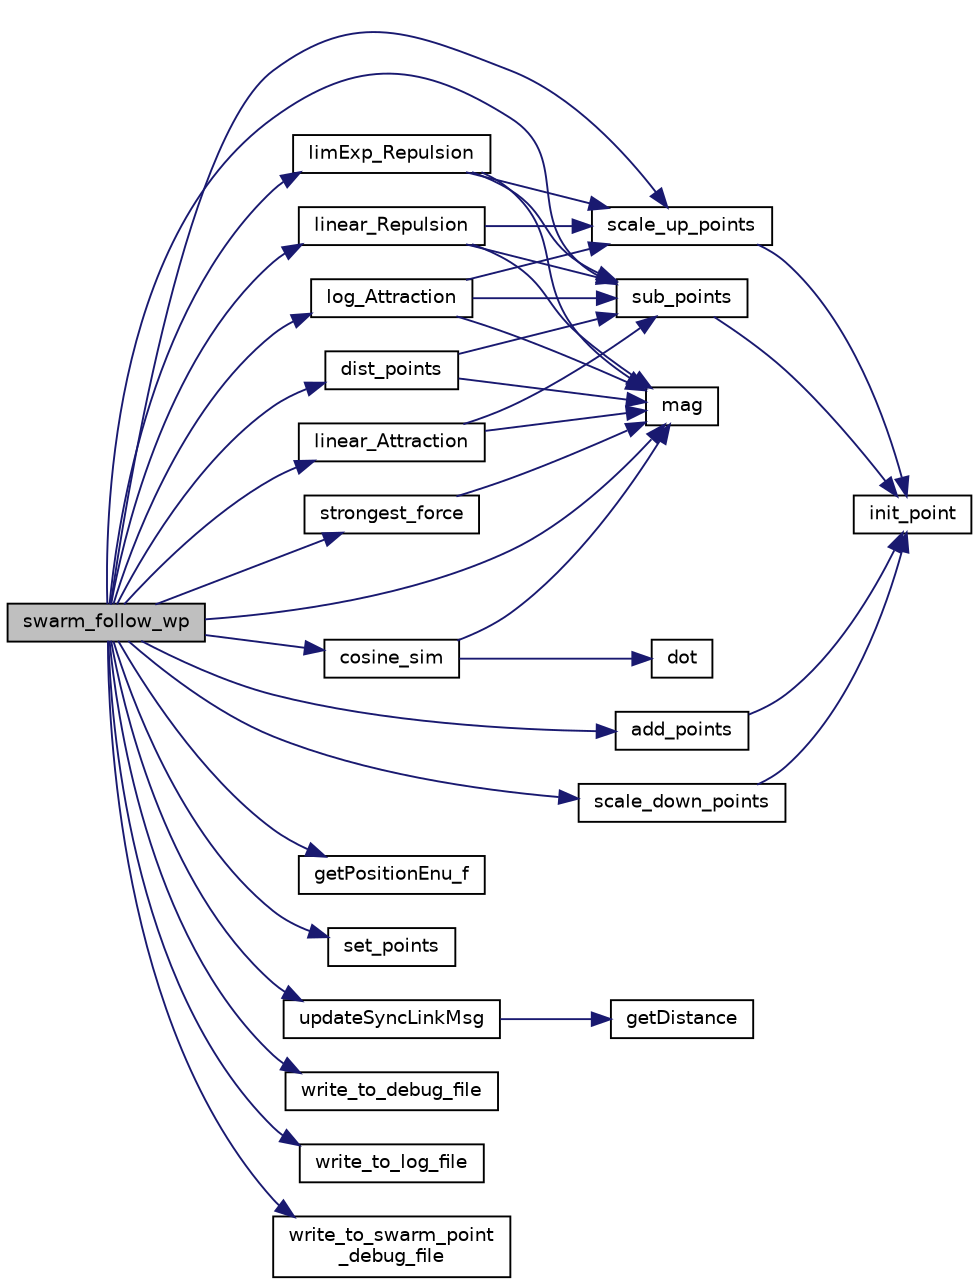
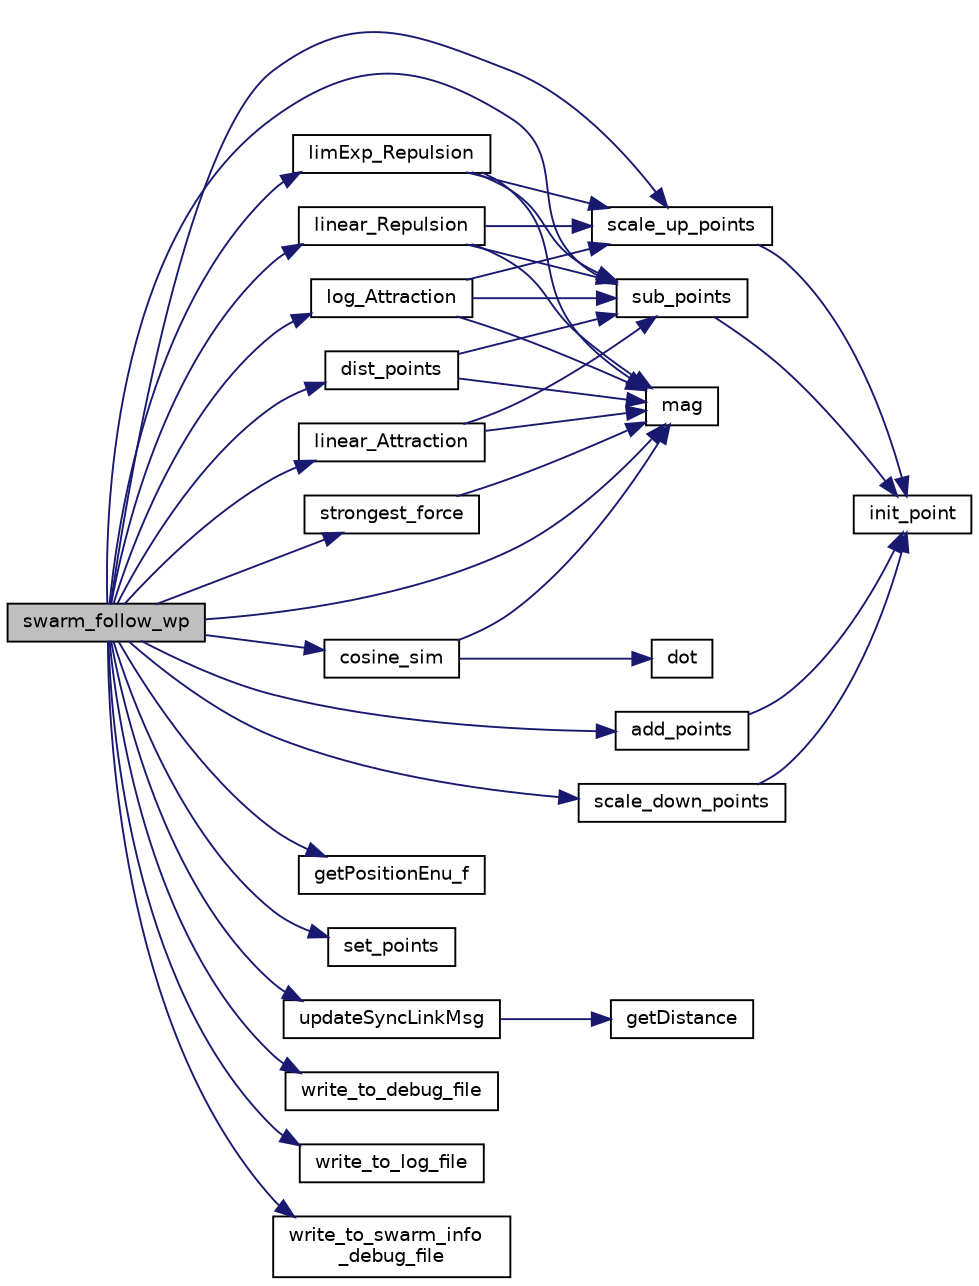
node "write_to_swarm_point _debug_file": label "write_to_swarm_point _debug_file" -> "write_to_swarm_info _debug_file"
